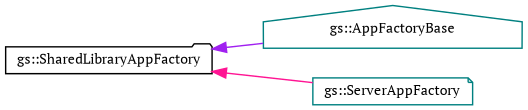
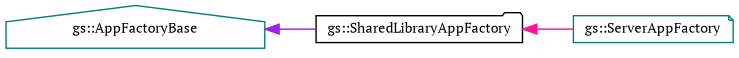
edge "gs::AppFactoryBase" -> "gs::SharedLibraryAppFactory": reversed
